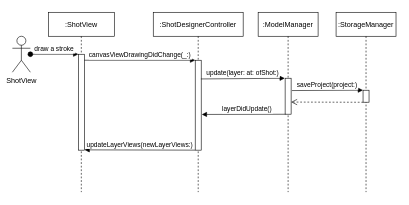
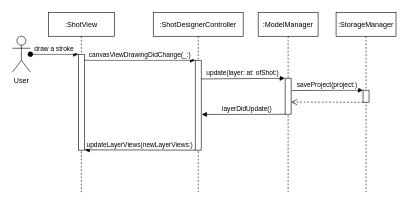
node "ShotView": label "ShotView" -> "User"
